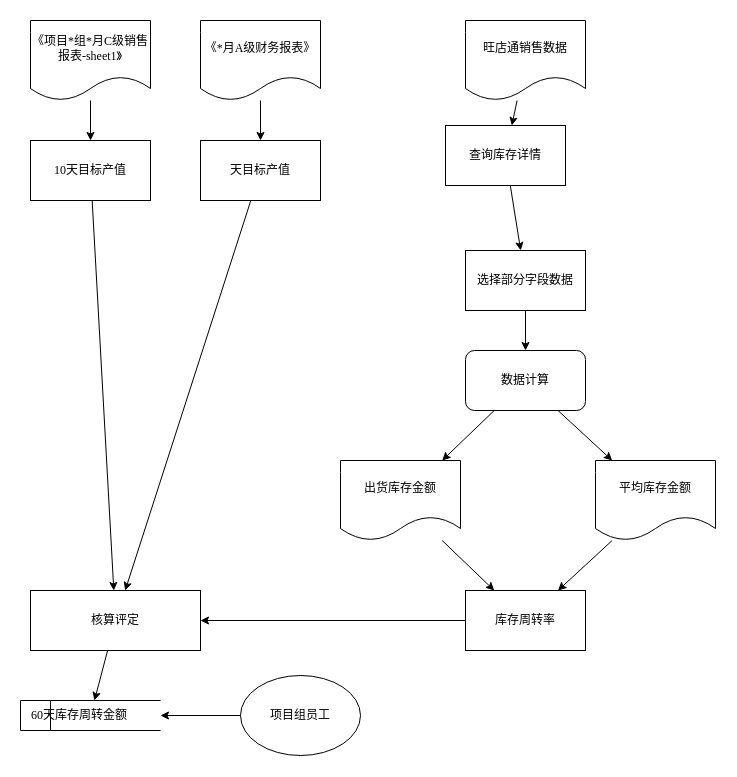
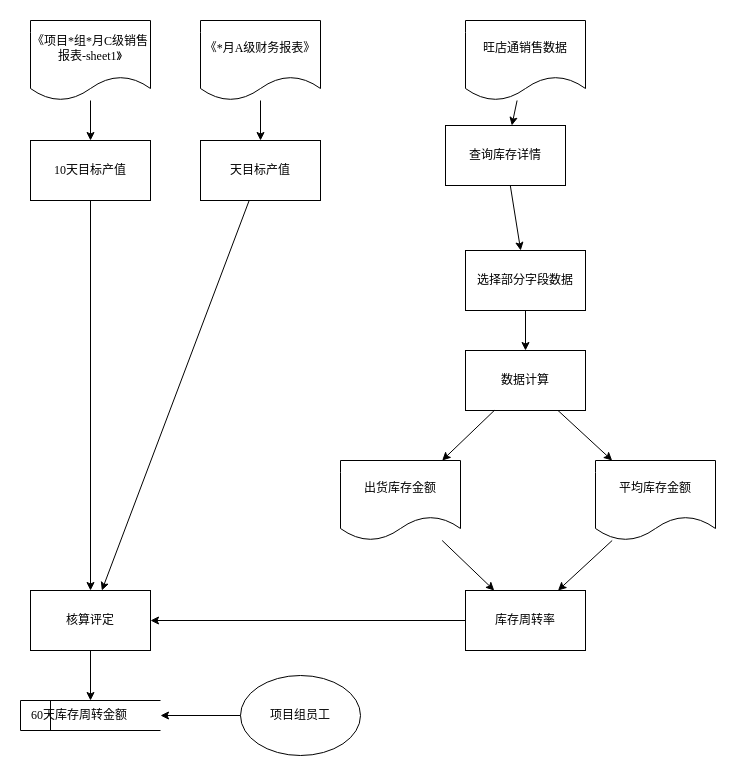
node "数据计算": shape rounded rectangle -> rectangle
node "核算评定": size 170x60 -> 120x60
